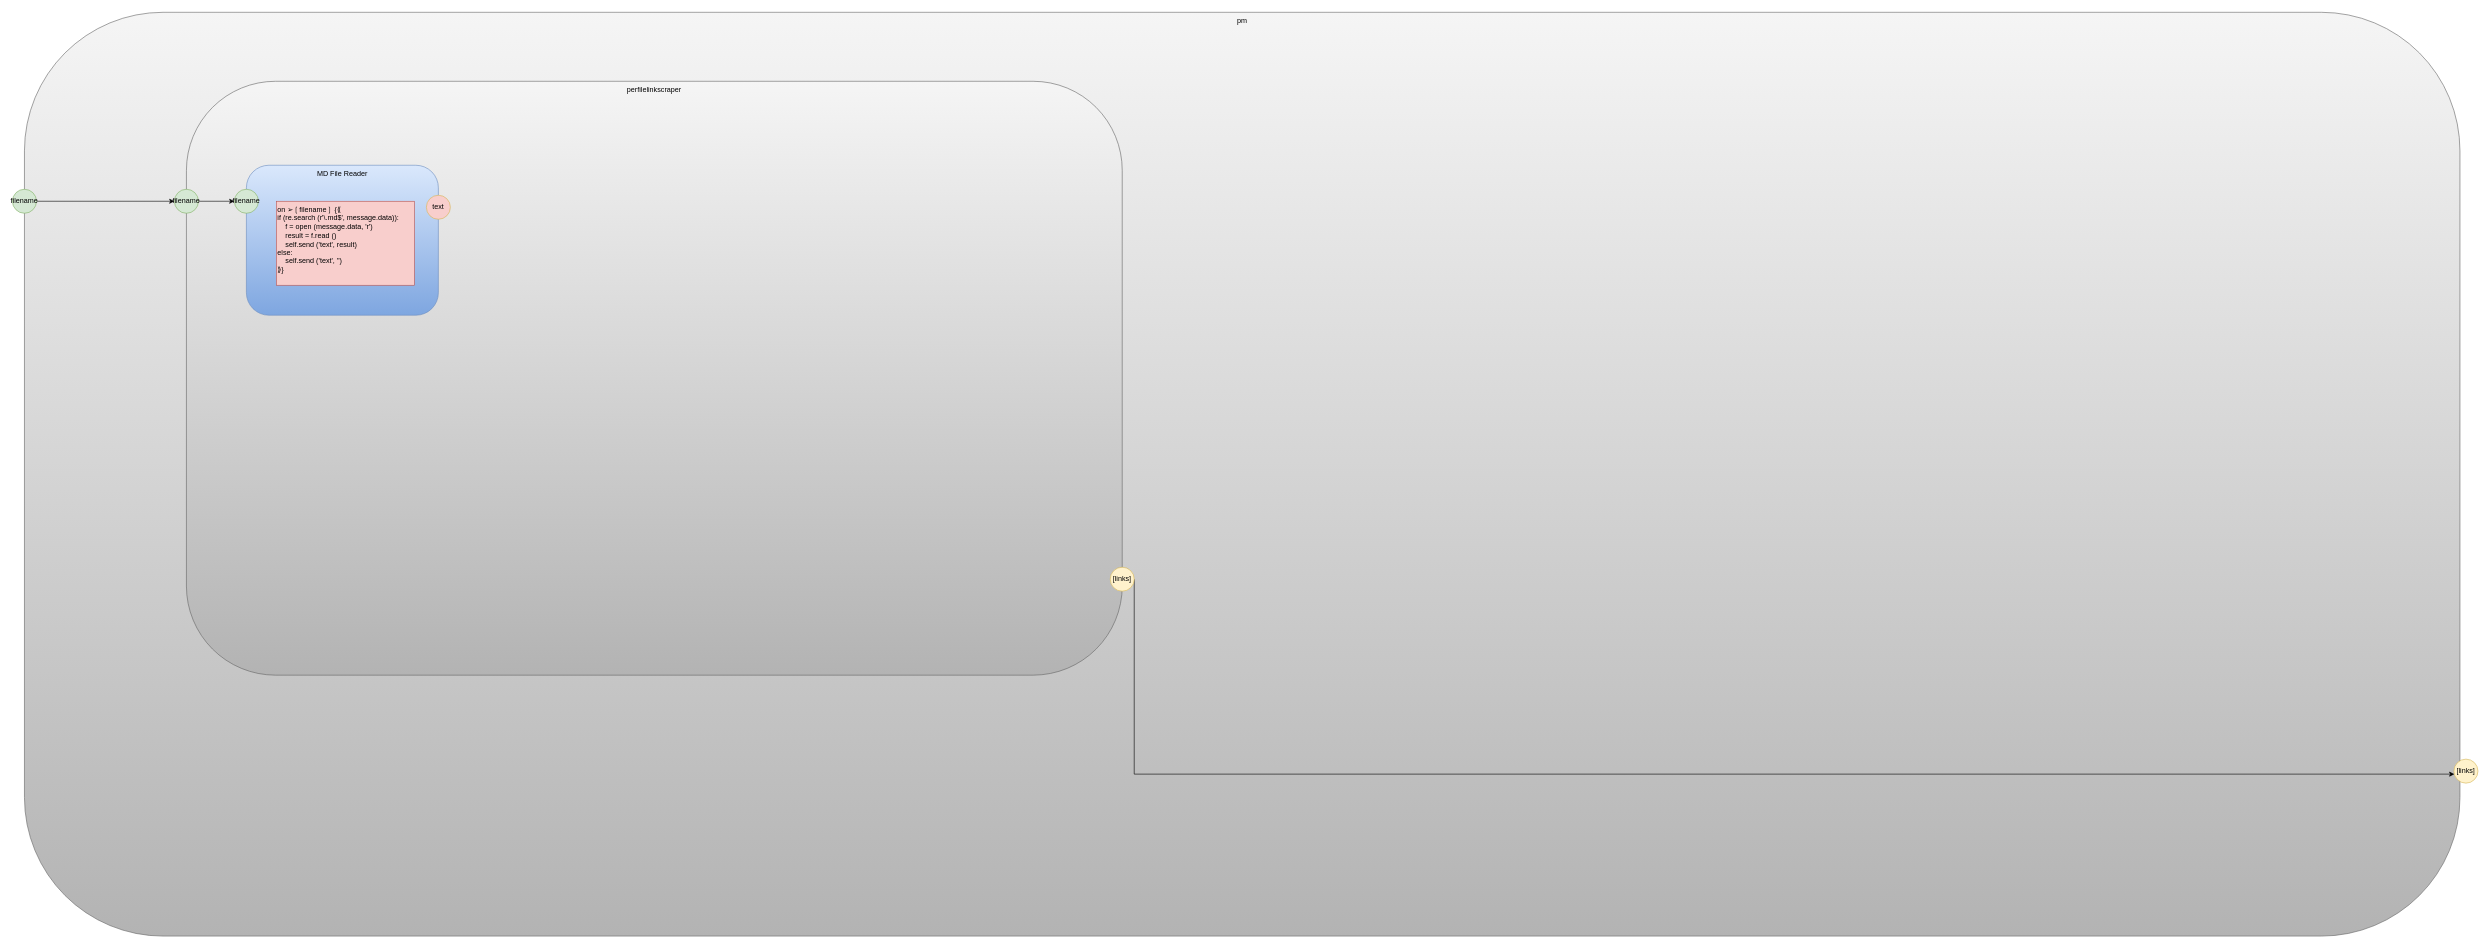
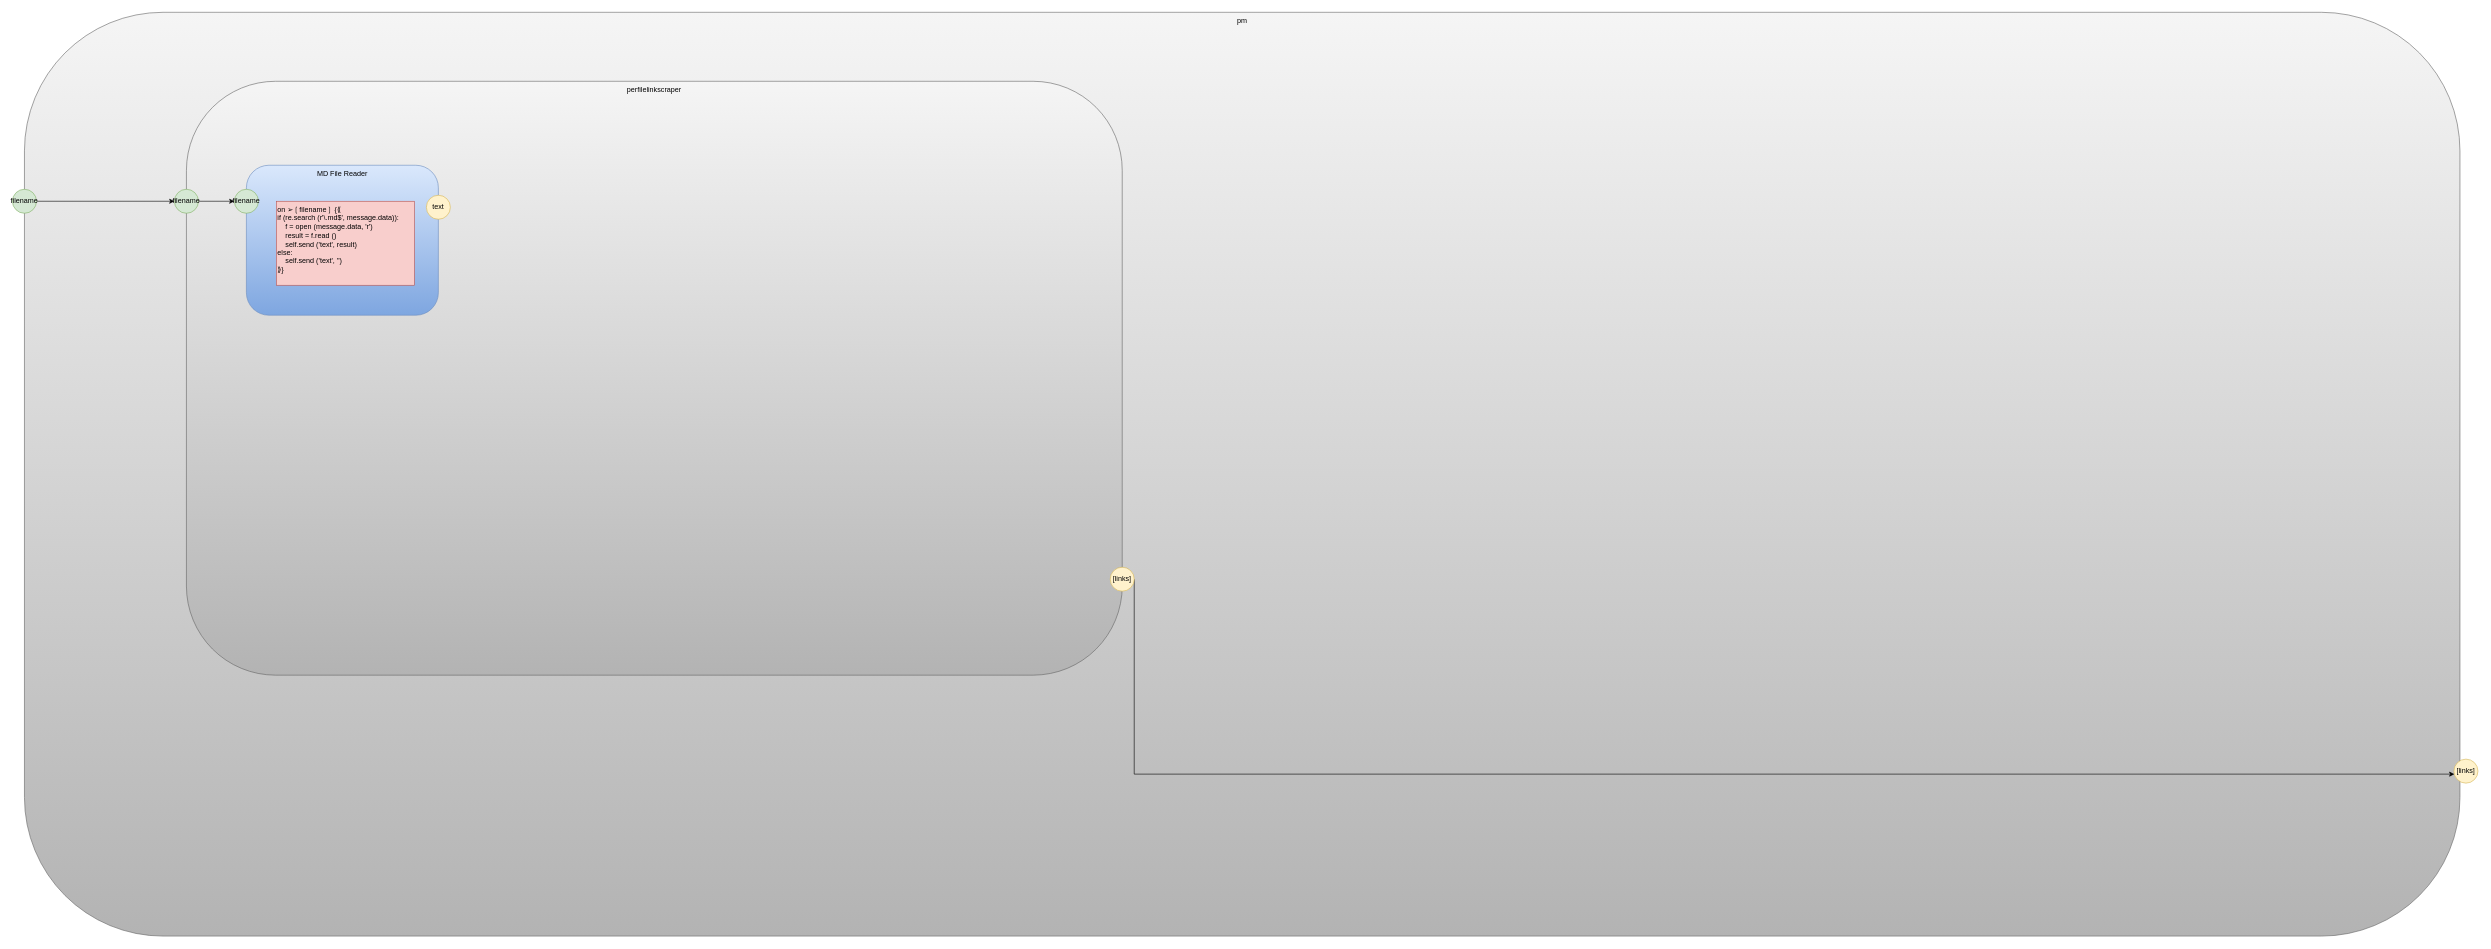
node "text": fillcolor #f8cecc -> #fff2cc
